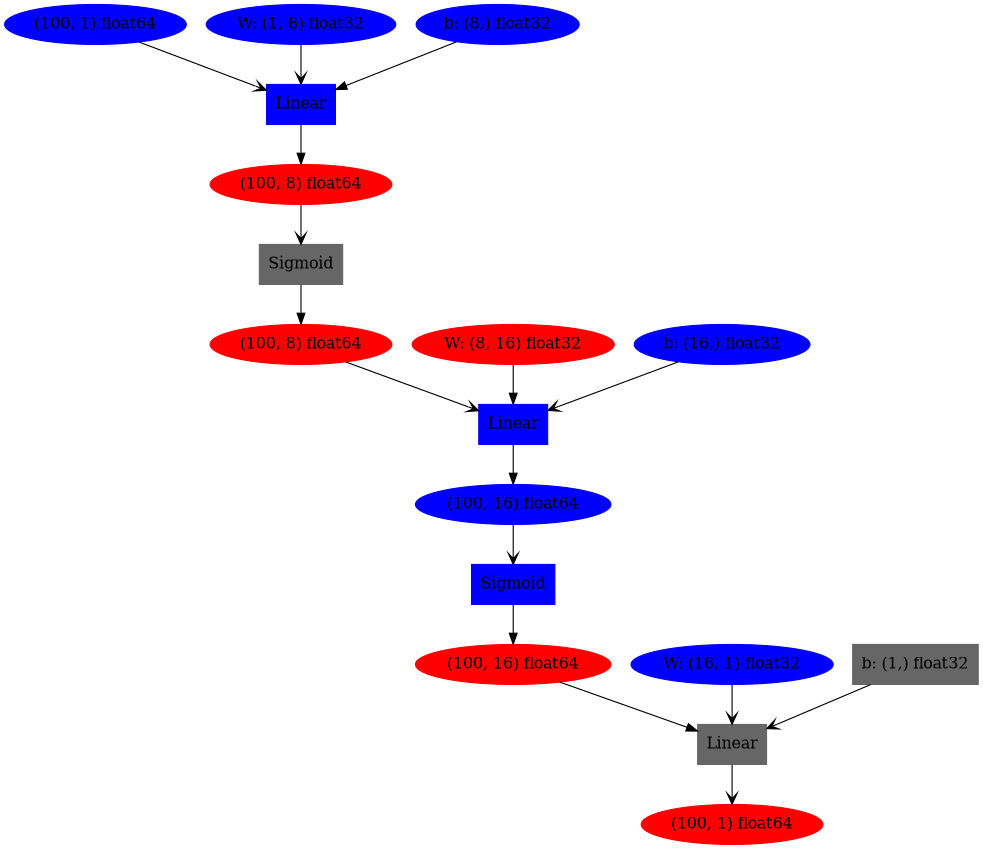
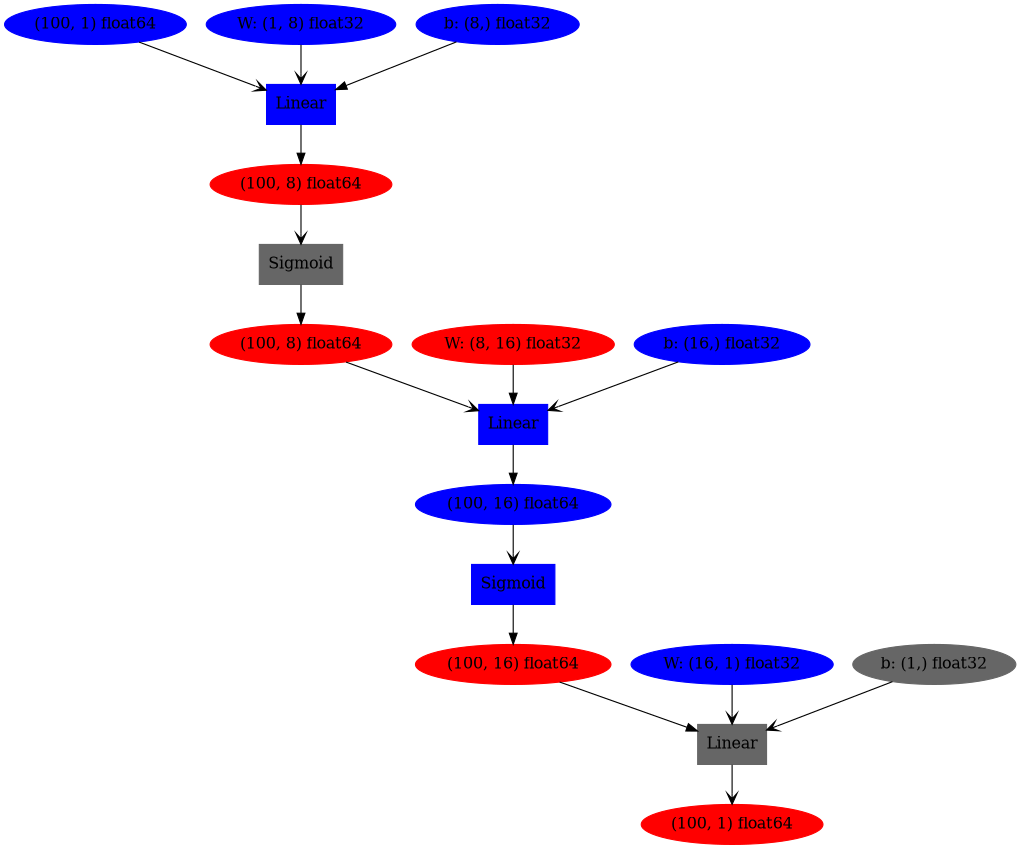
node "b: (1,) float32": shape box -> ellipse
